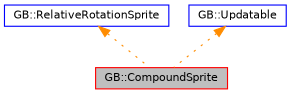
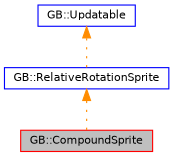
edge "GB::CompoundSprite" -> "GB::Updatable": now "GB::RelativeRotationSprite" -> "GB::Updatable"
